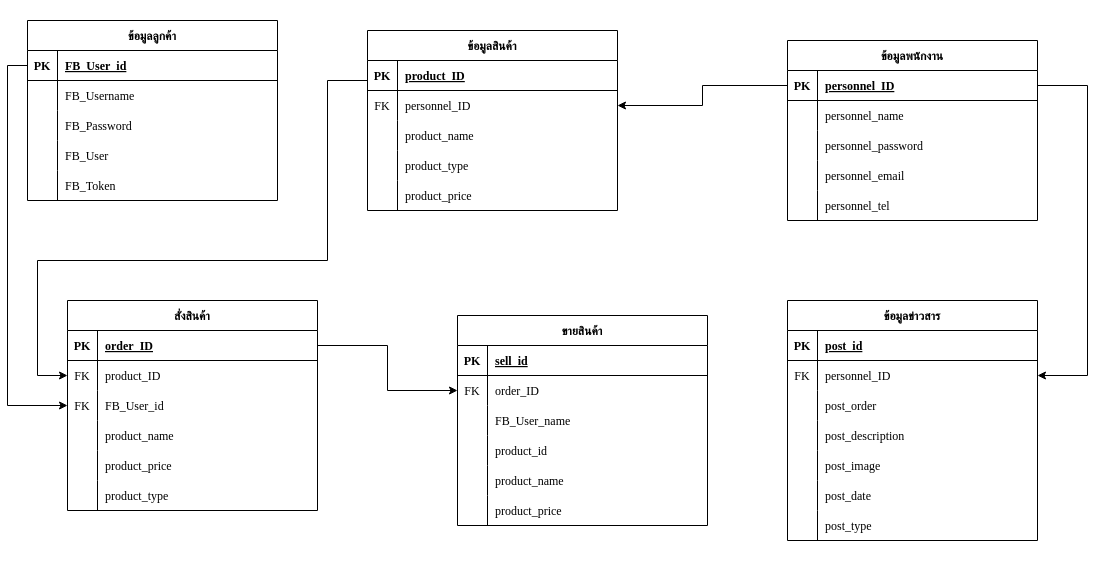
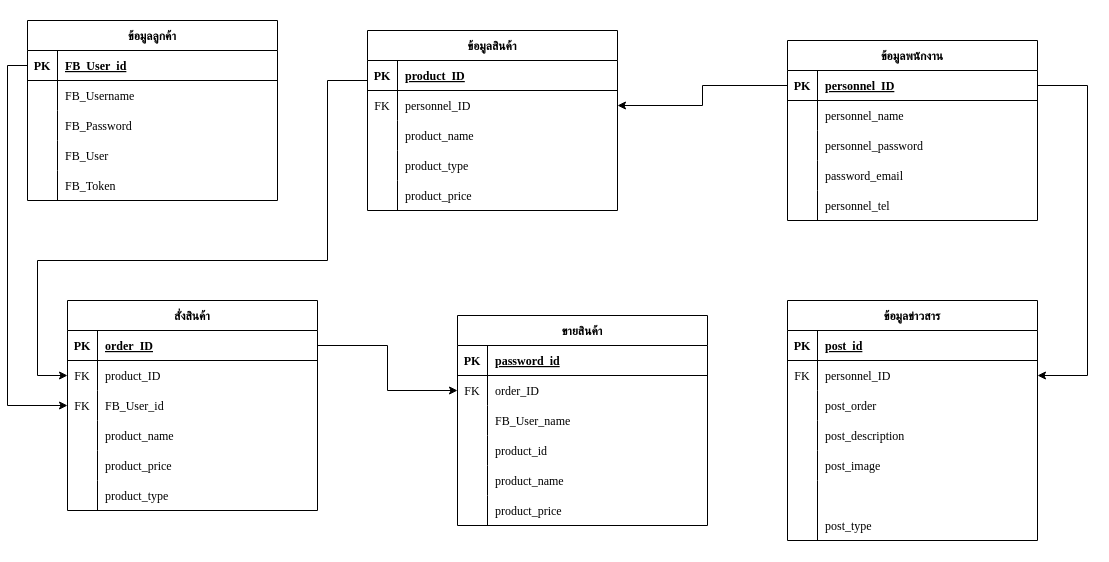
node "personnel_email": label "personnel_email" -> "password_email"
node "sell_id": label "sell_id" -> "password_id"
node "post_date": removed
